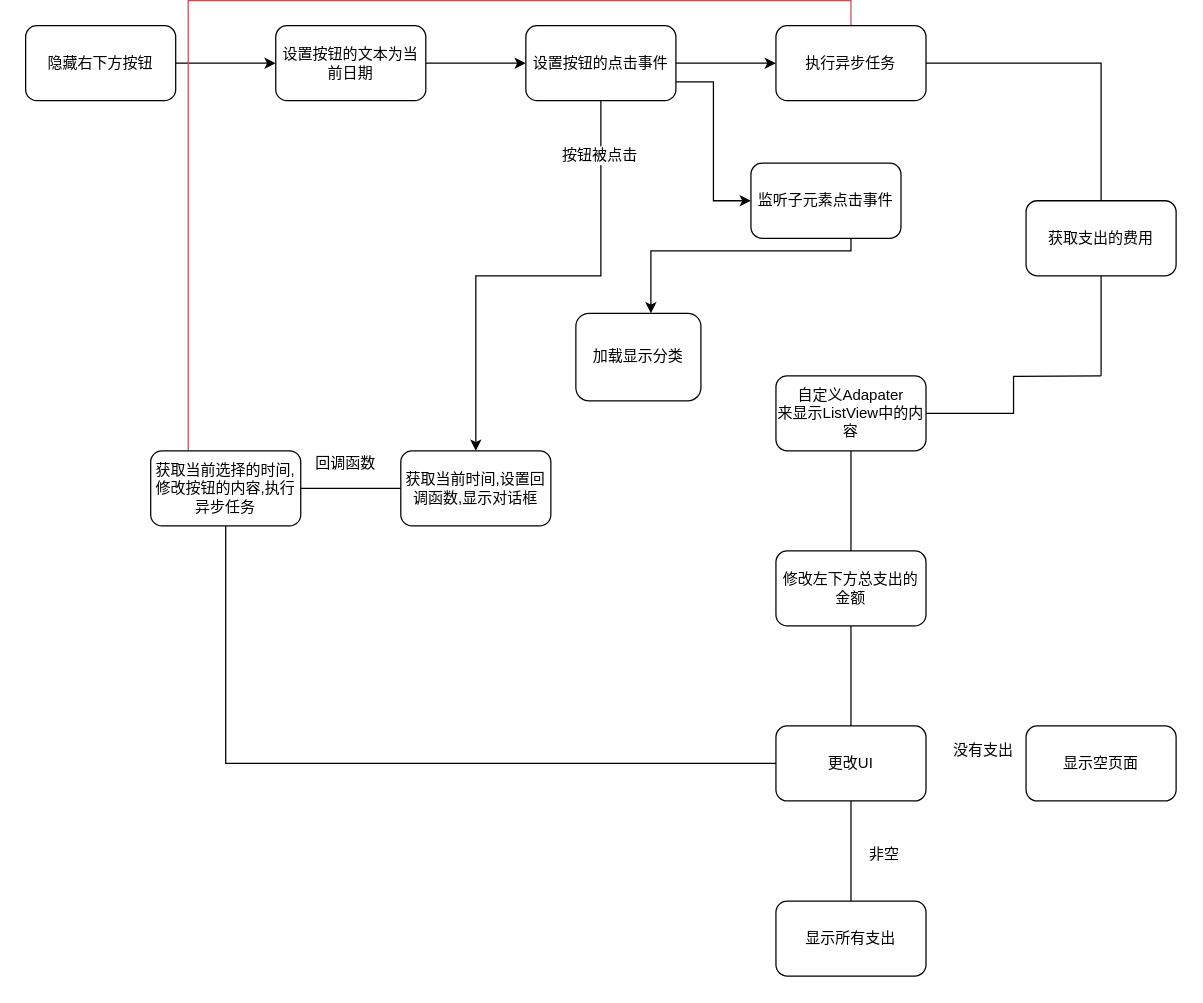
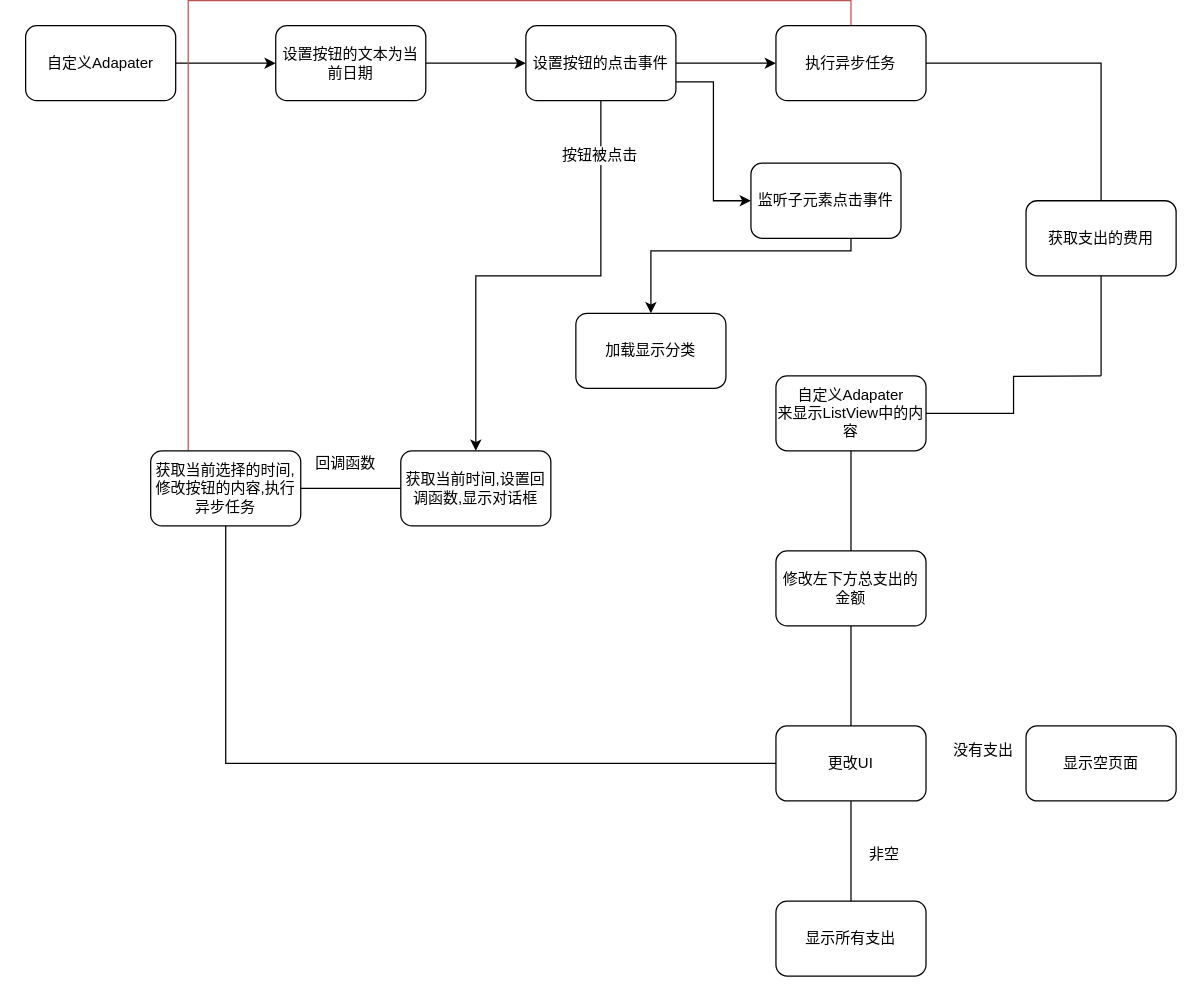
node "隐藏右下方按钮": label "隐藏右下方按钮" -> "自定义Adapater"
node "加载显示分类": size 125x88 -> 150x75
